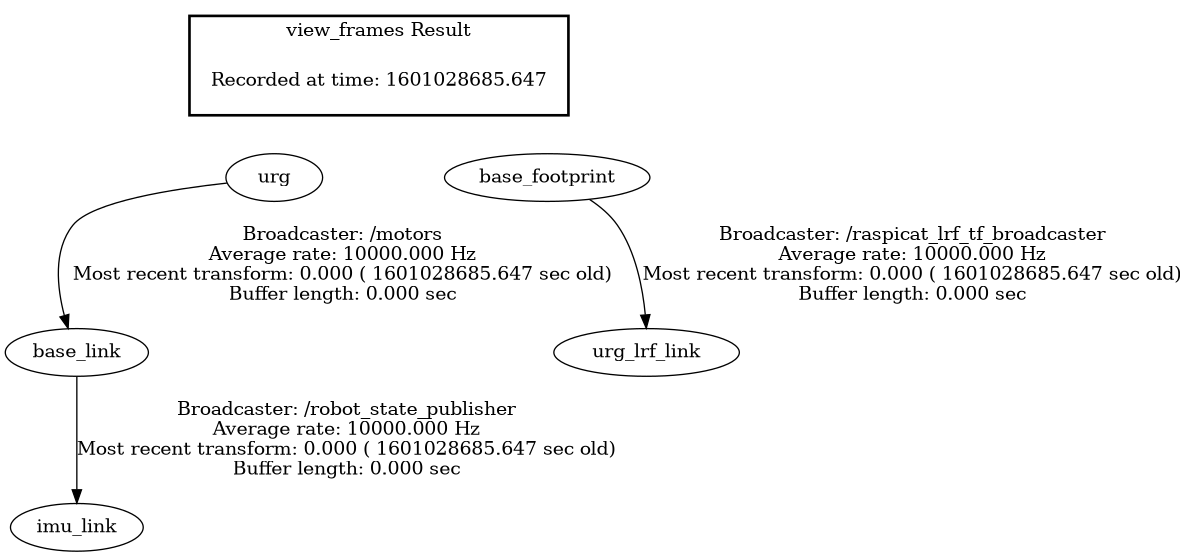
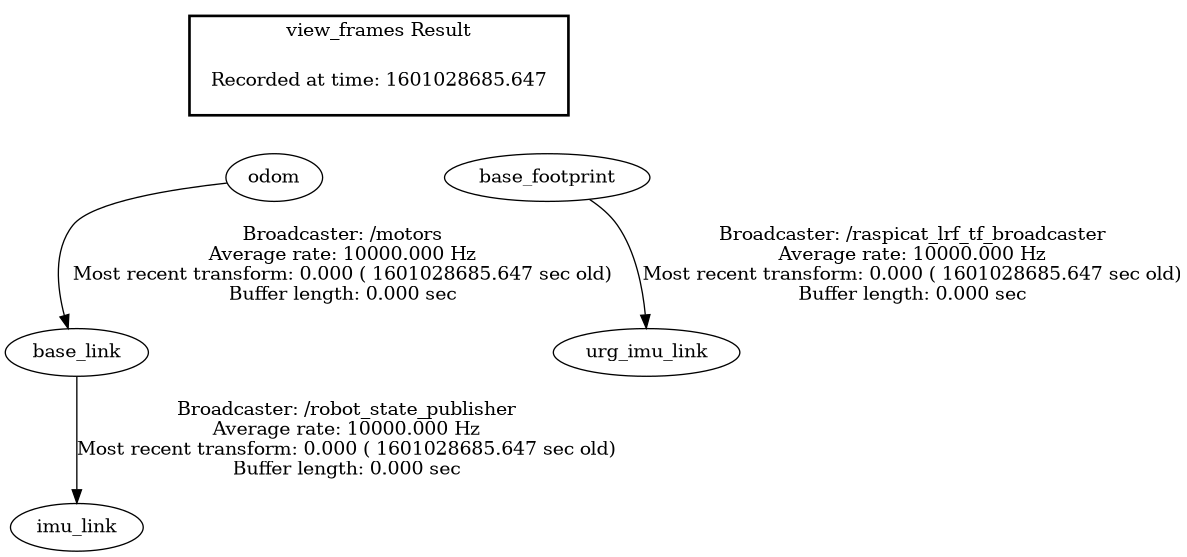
node "urg": label "urg" -> "odom"
node "urg_lrf_link": label "urg_lrf_link" -> "urg_imu_link"
